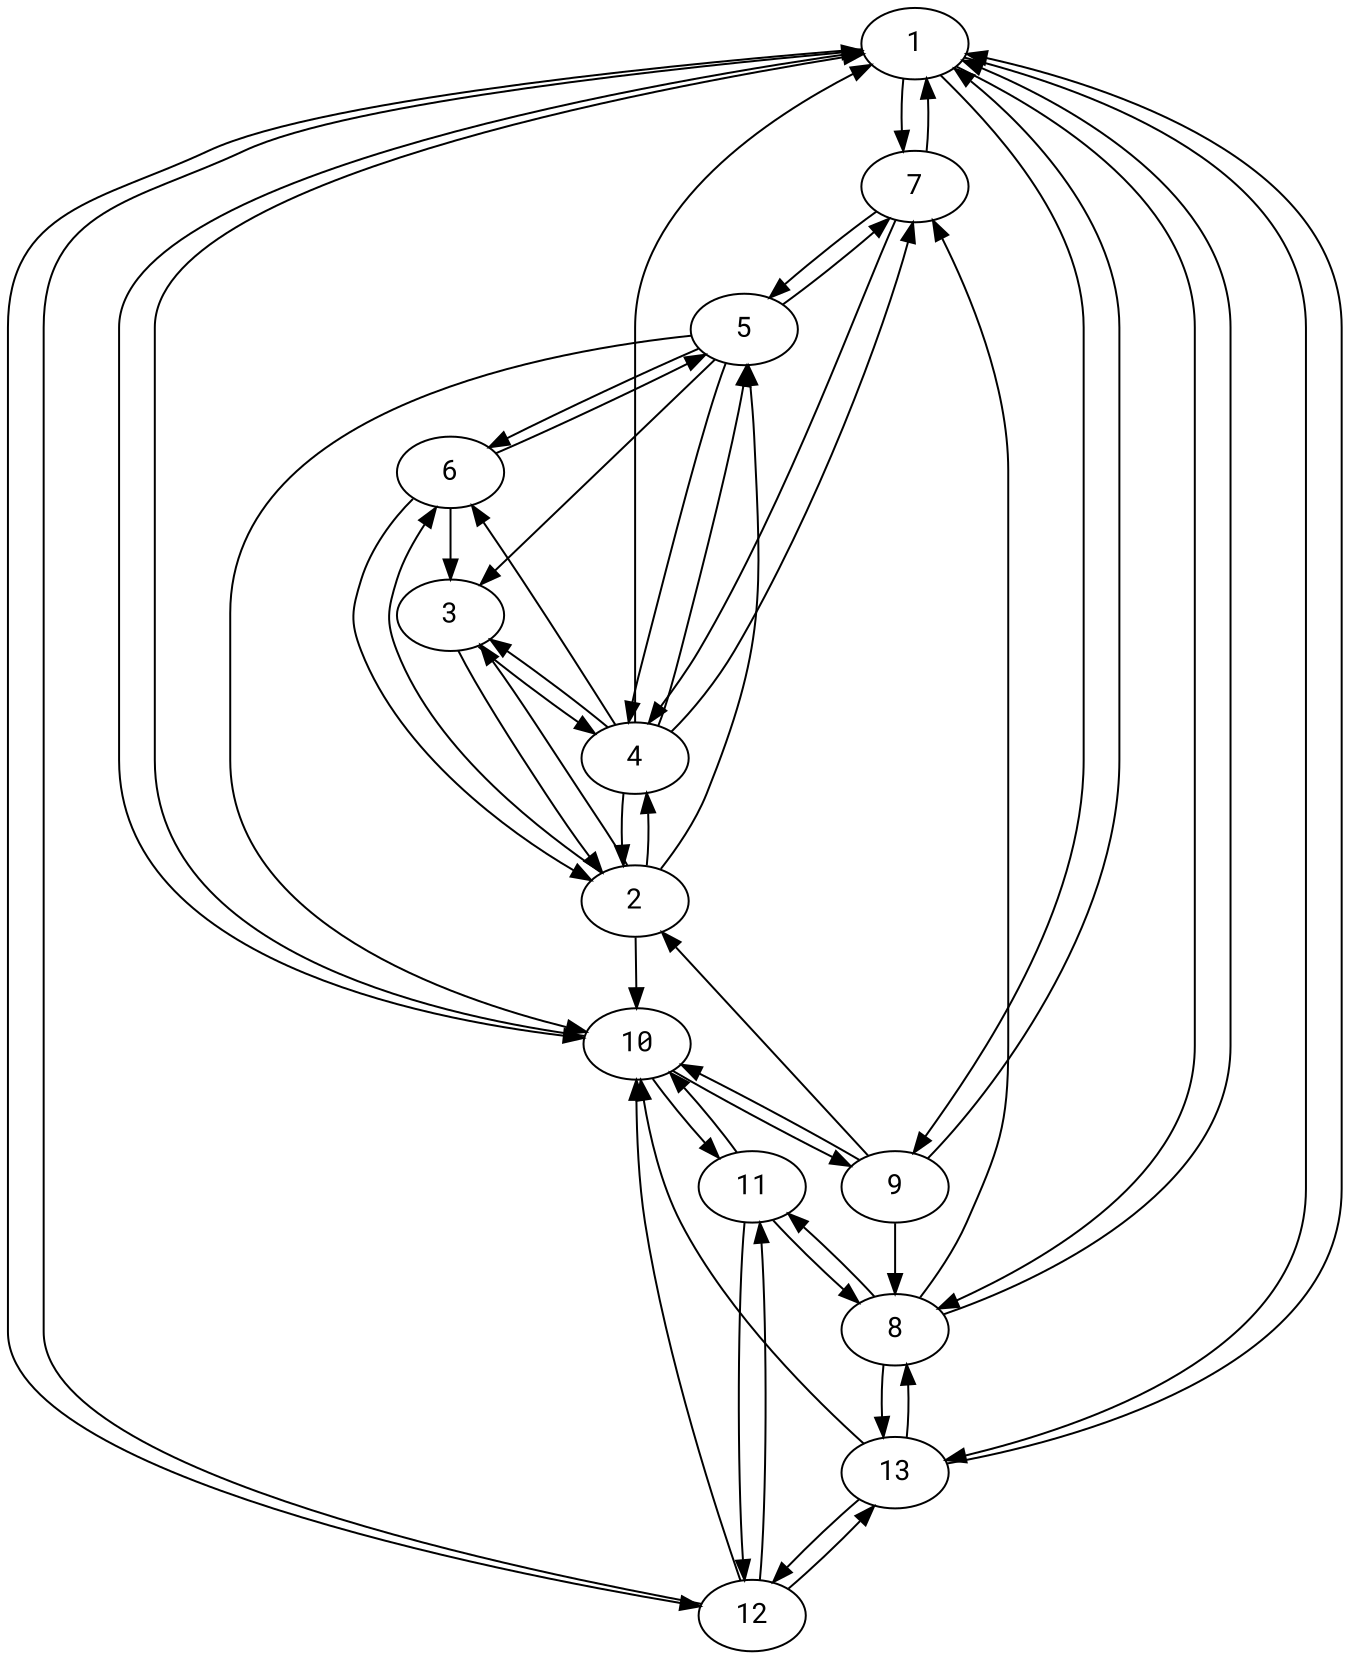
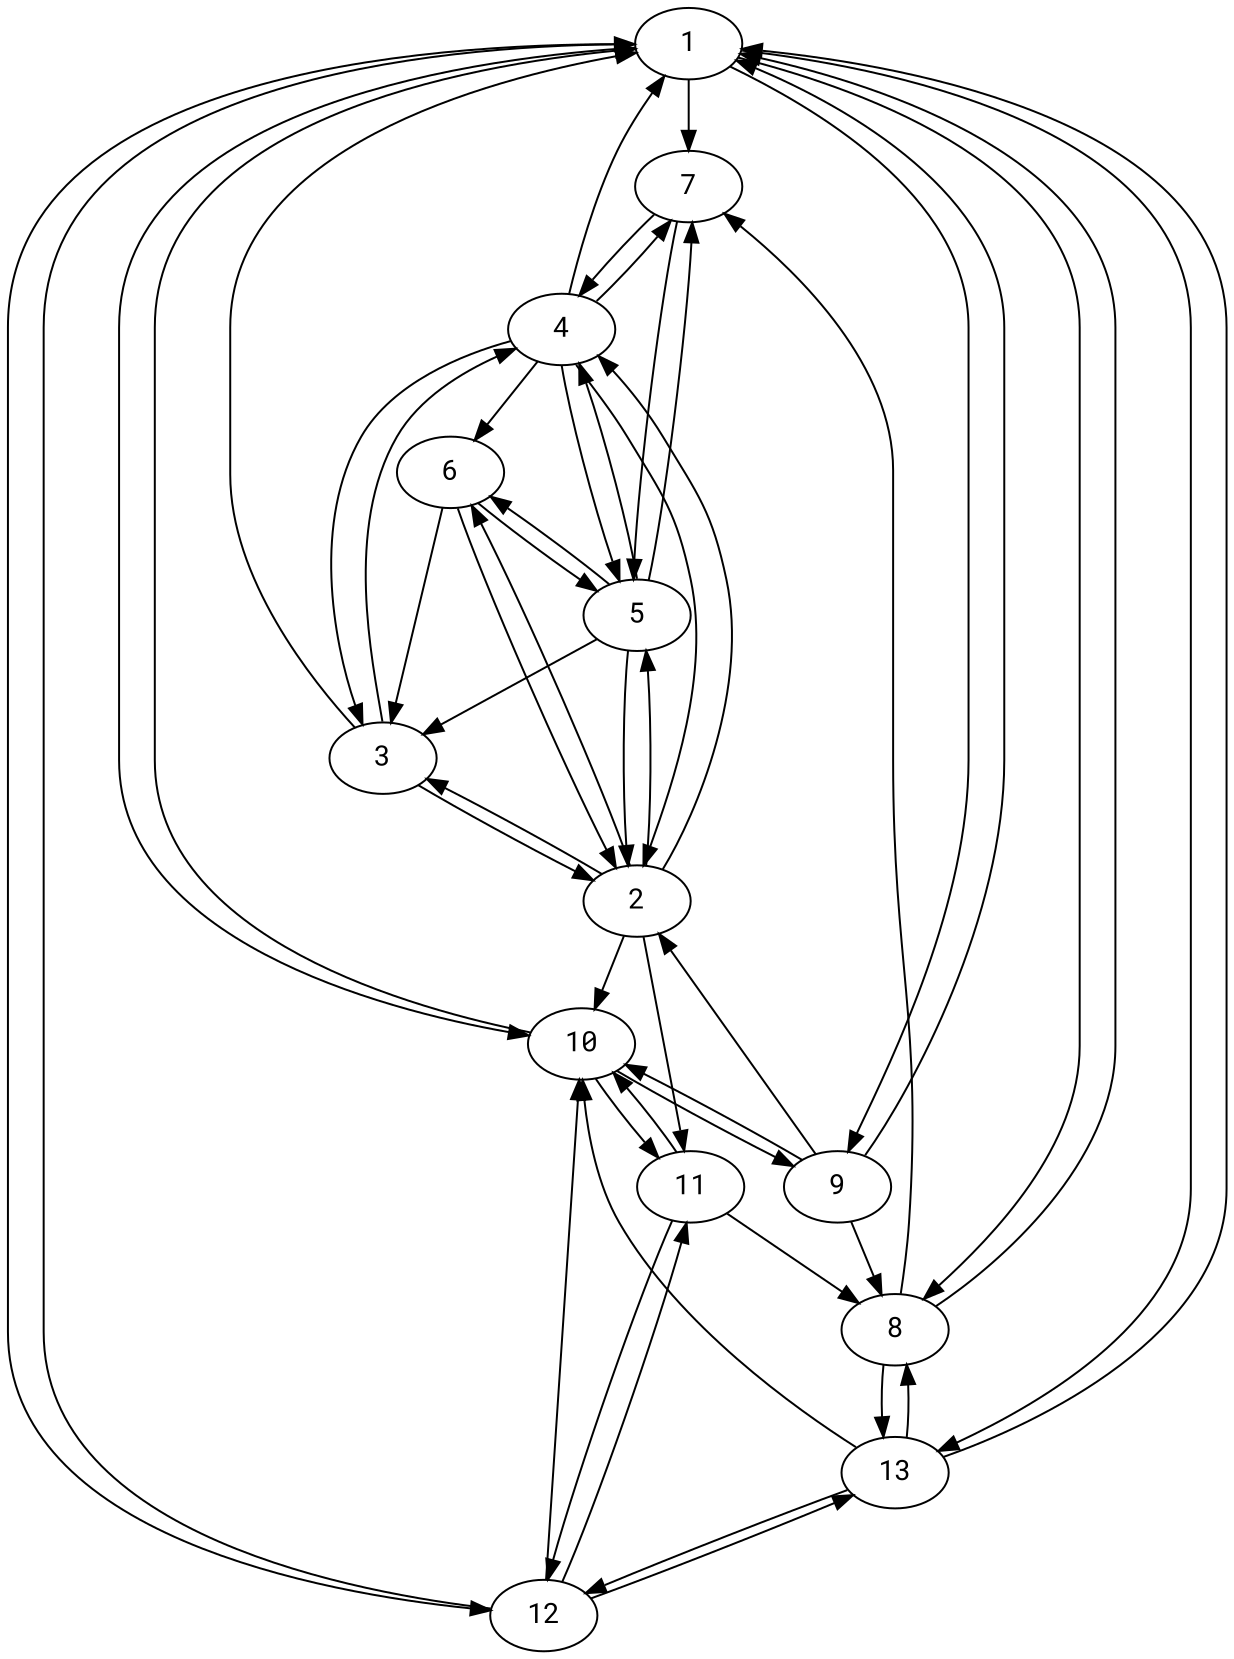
edge "7" -> "1": now "3" -> "1"
edge "5" -> "10": now "5" -> "2"
edge "8" -> "11": now "2" -> "11"
